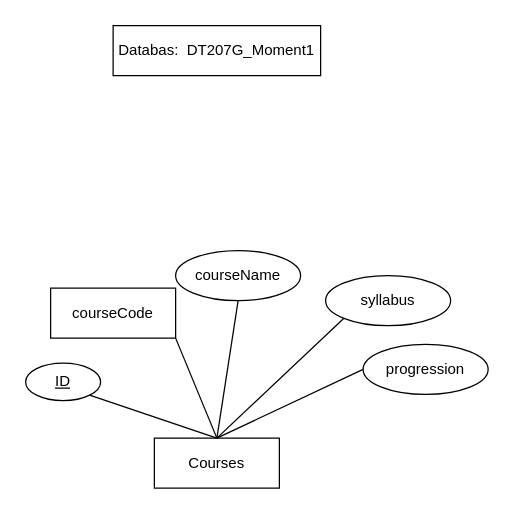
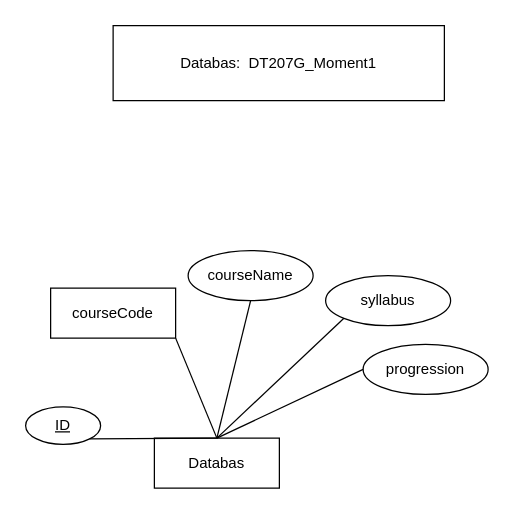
node "Databas: DT207G_Moment1": size 208x50 -> 331x75
node "courseName": moved (238, 276) -> (251, 276)
node "ID": moved (63, 382) -> (63, 426)
node "Courses": label "Courses" -> "Databas"
